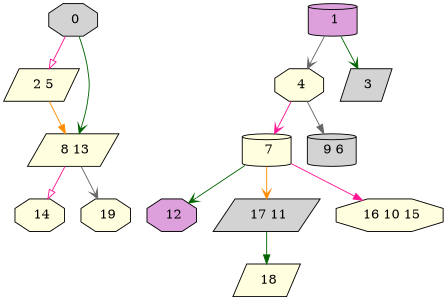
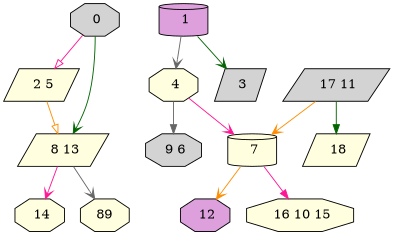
edge "2 5" -> "8 13": arrowhead normal -> onormal
node "9 6": shape cylinder -> octagon
edge "7" -> "17 11": reversed
edge "8 13" -> "14": arrowhead onormal -> vee
edge "7" -> "12": color darkgreen -> darkorange
node "19": label "19" -> "89"
